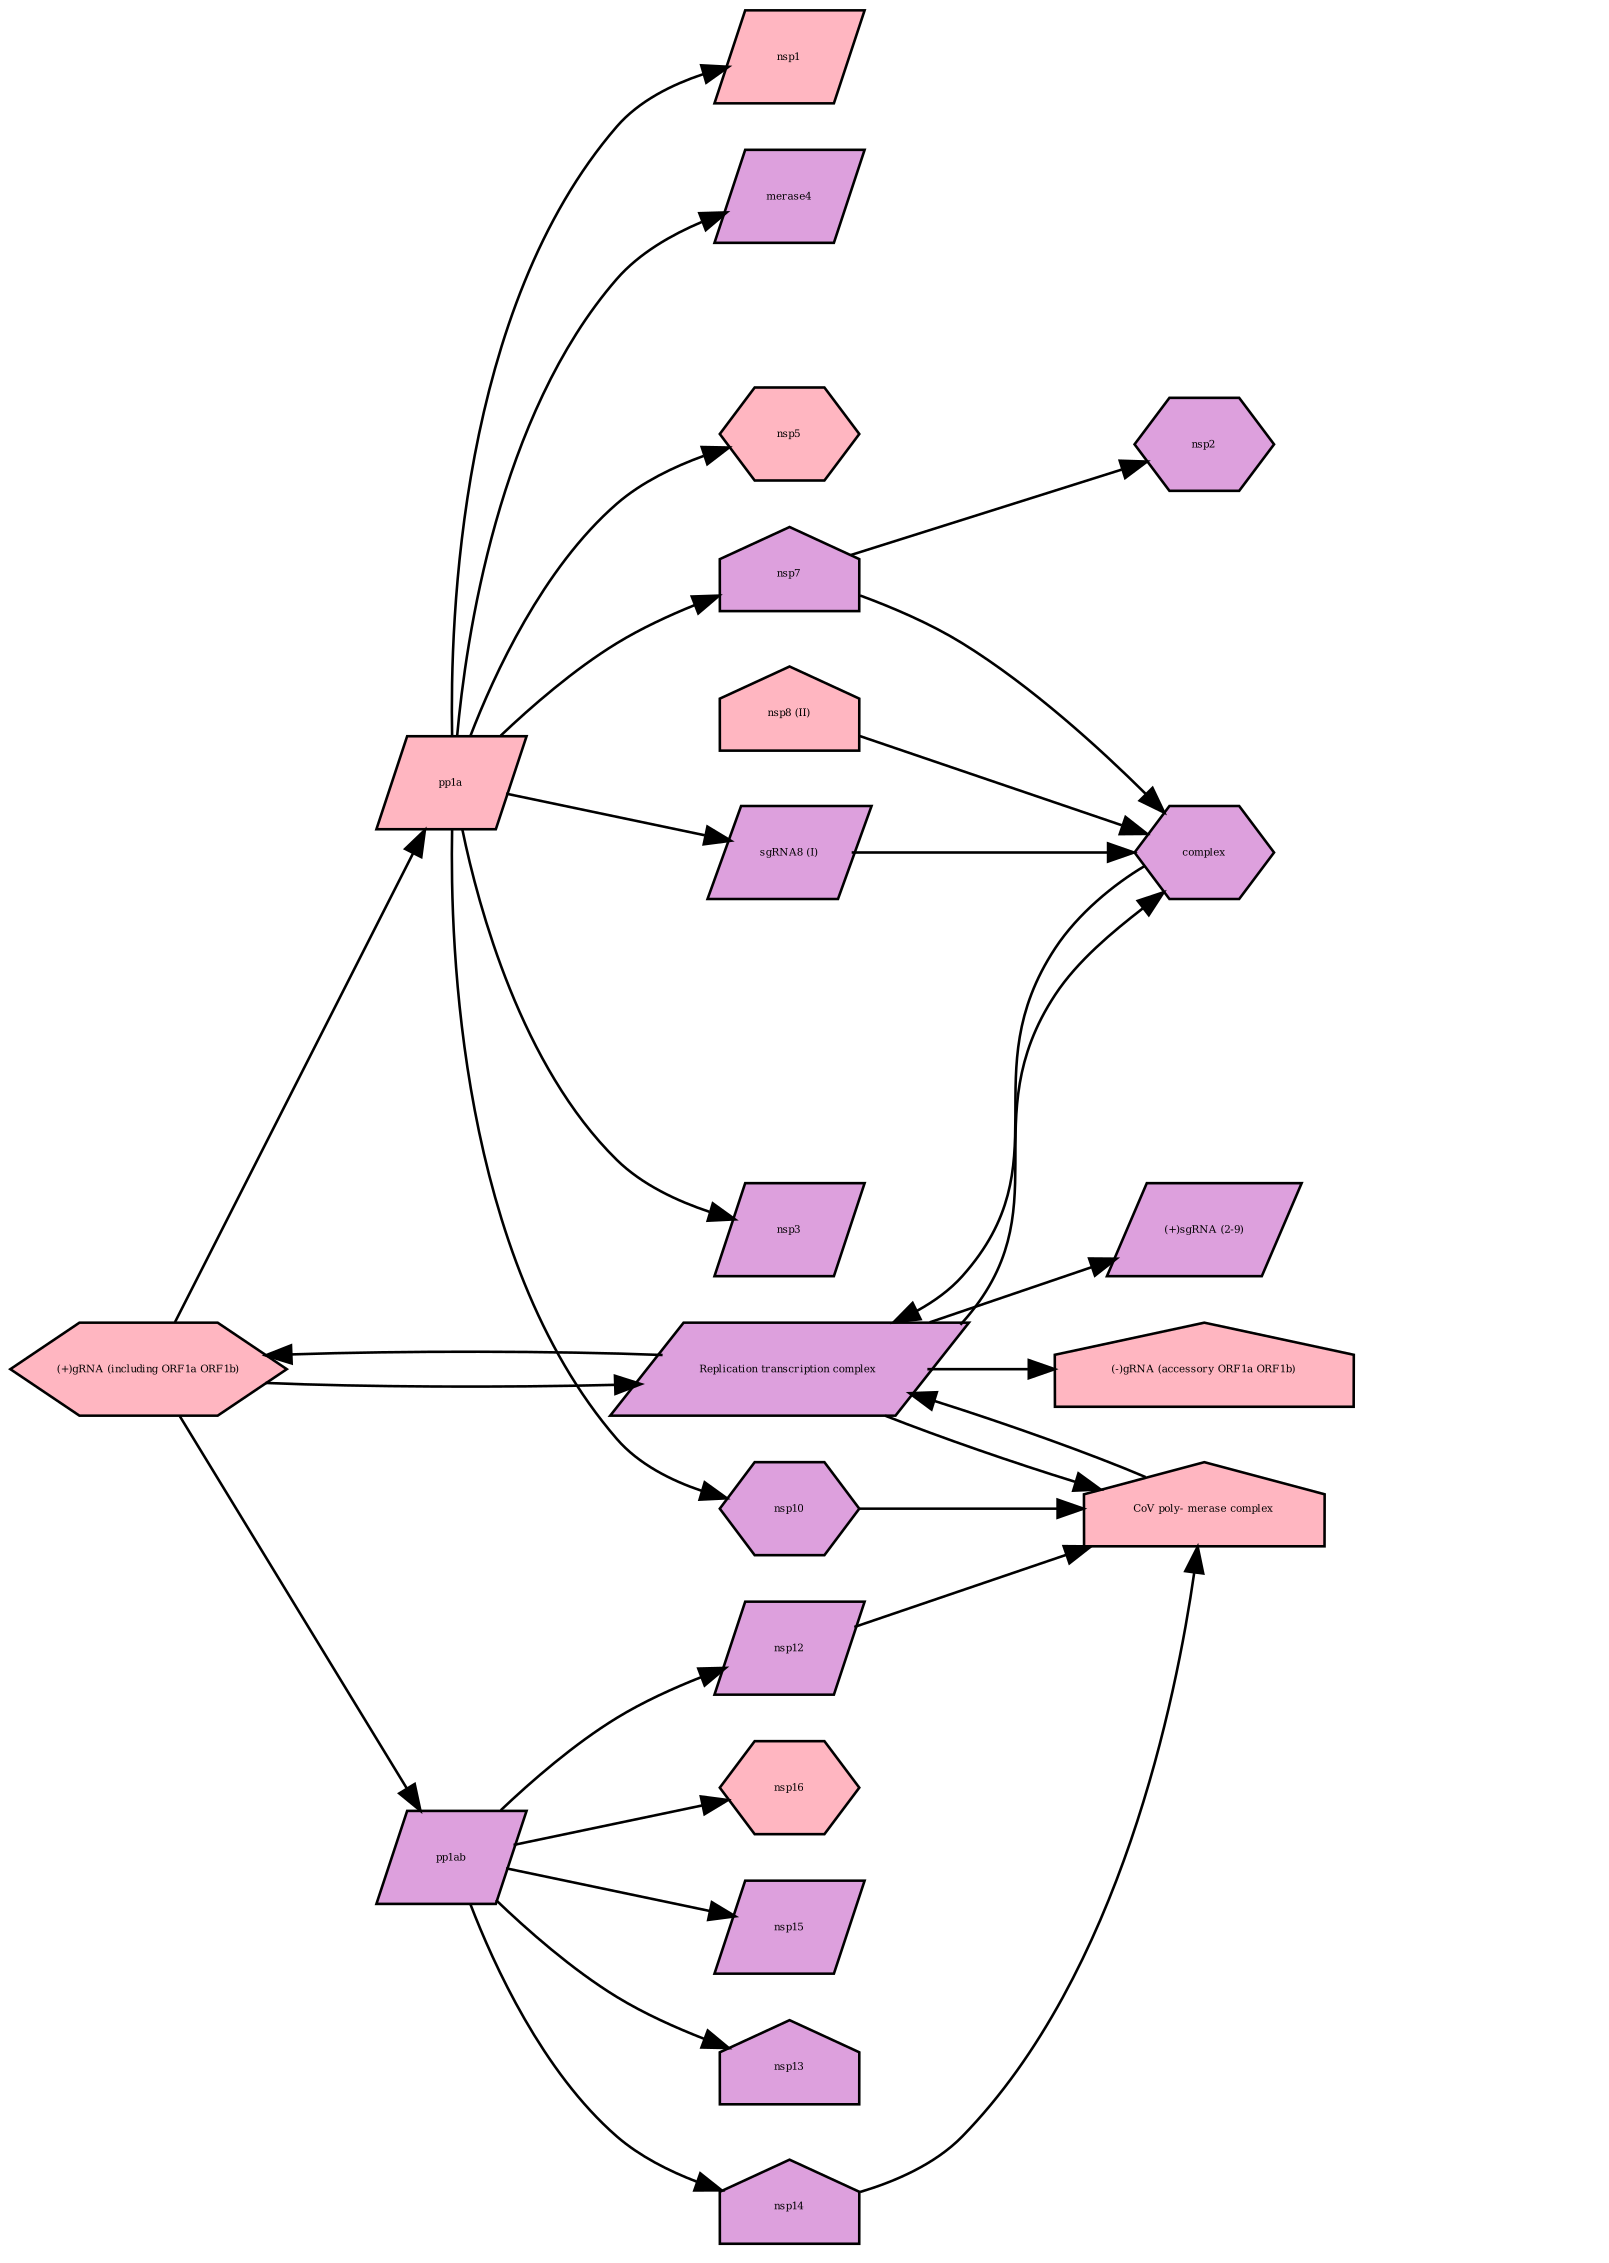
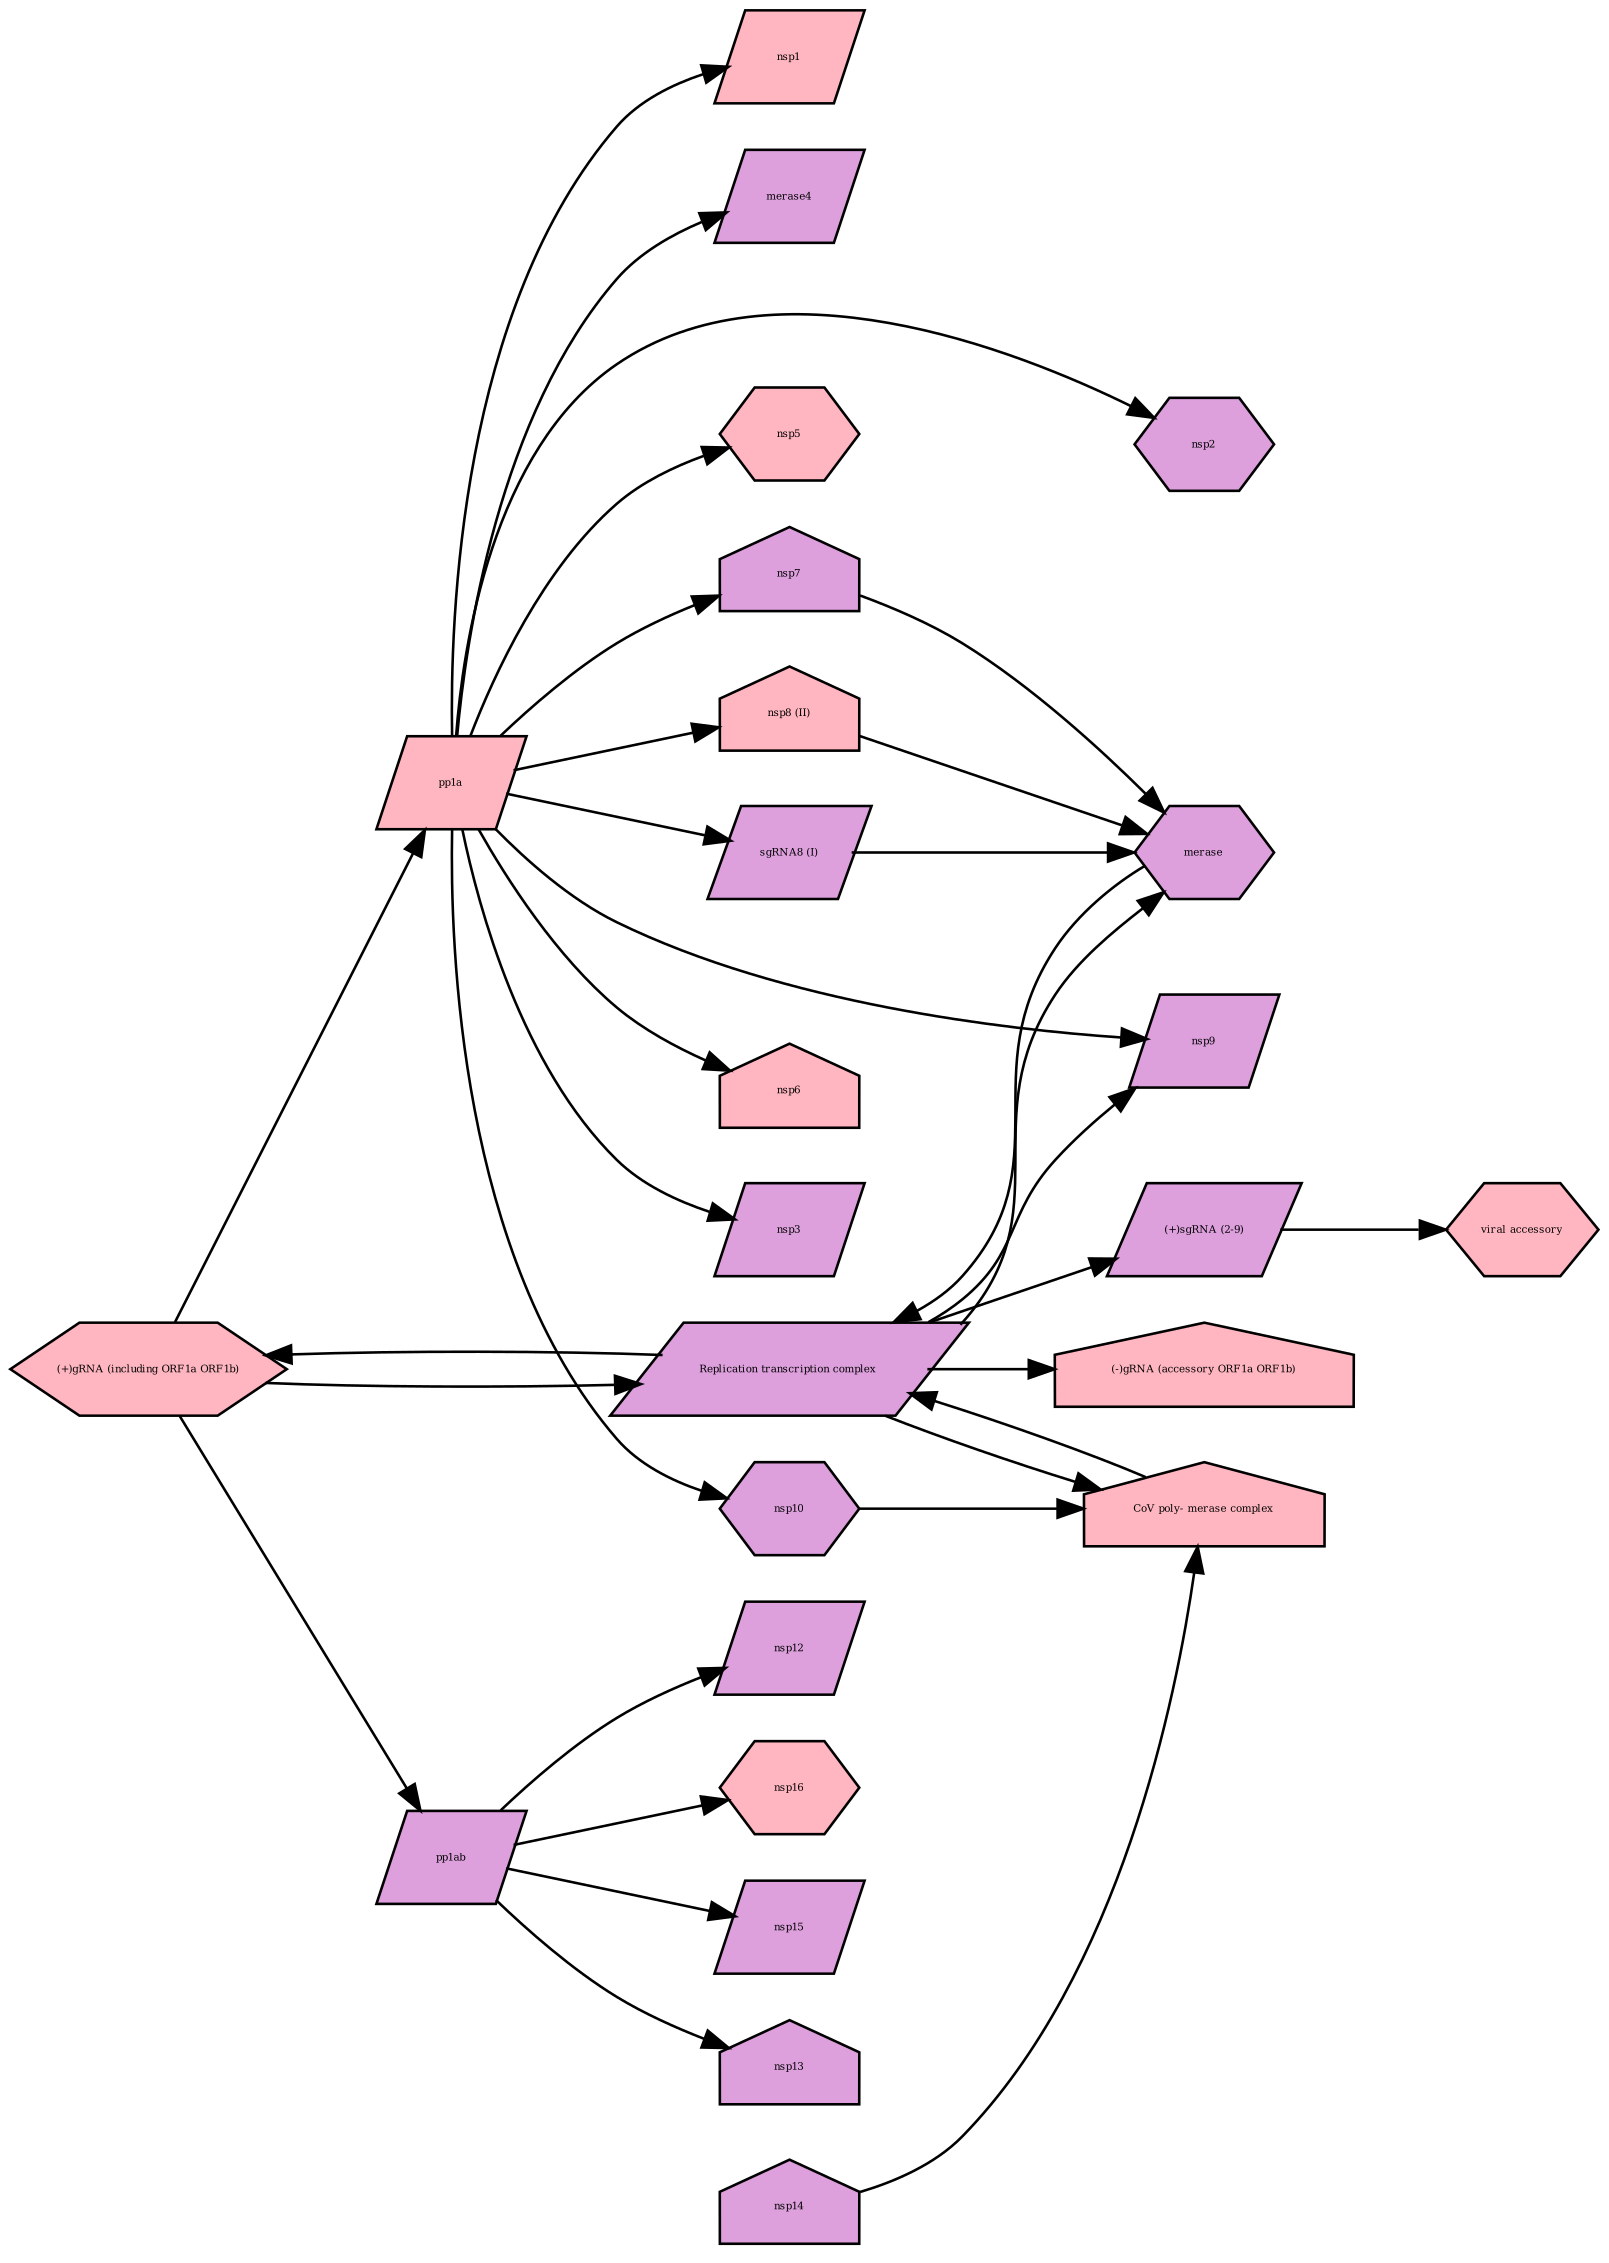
edge "nsp7" -> "nsp2": now "pp1a" -> "nsp2"
edge "pp1a" -> "nsp8 (II)": added
node "complex": label "complex" -> "merase"
node "nsp9": added
node "nsp6": added
node "viral accessory": added
edge "nsp12" -> "CoV poly- merase complex": removed
edge "pp1ab" -> "nsp14": removed
